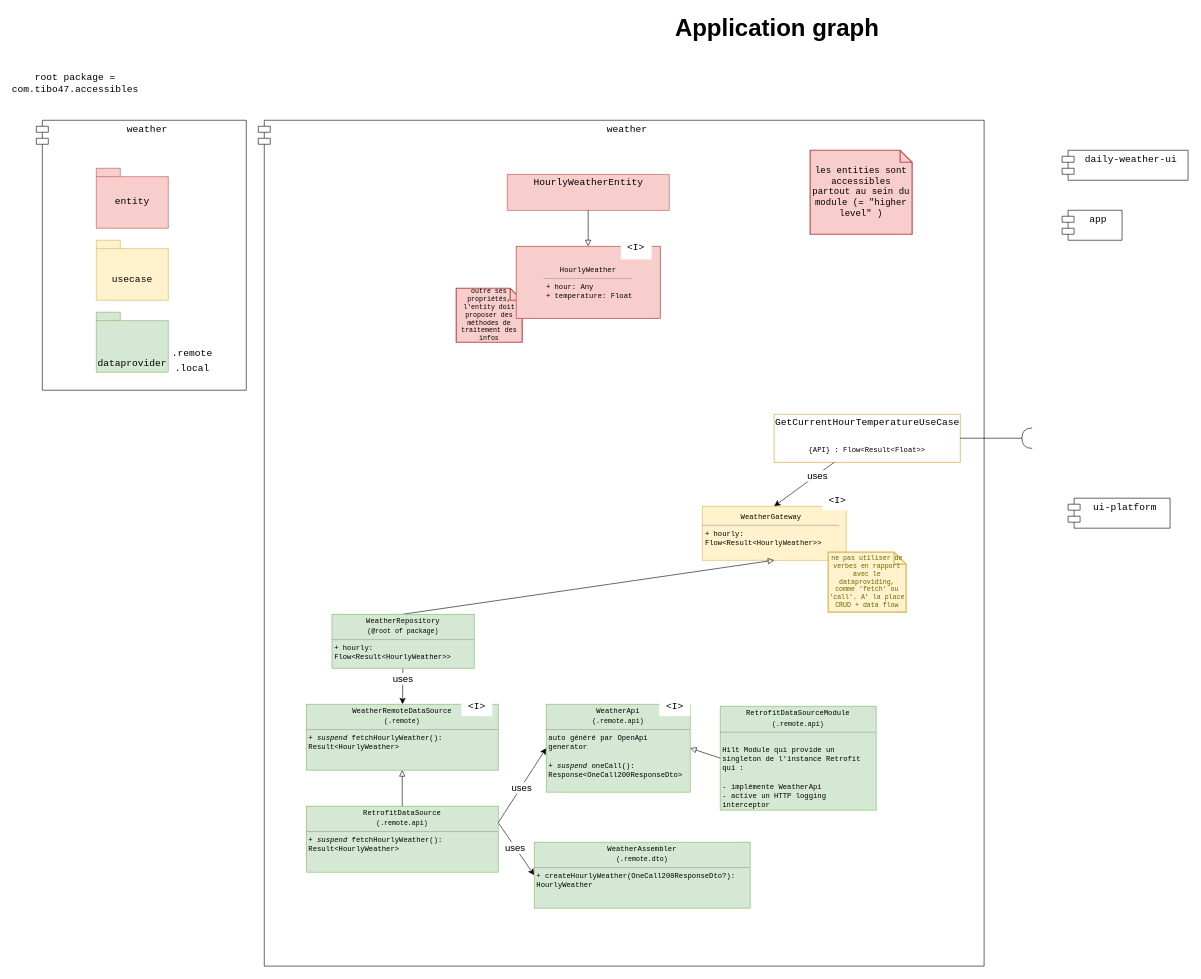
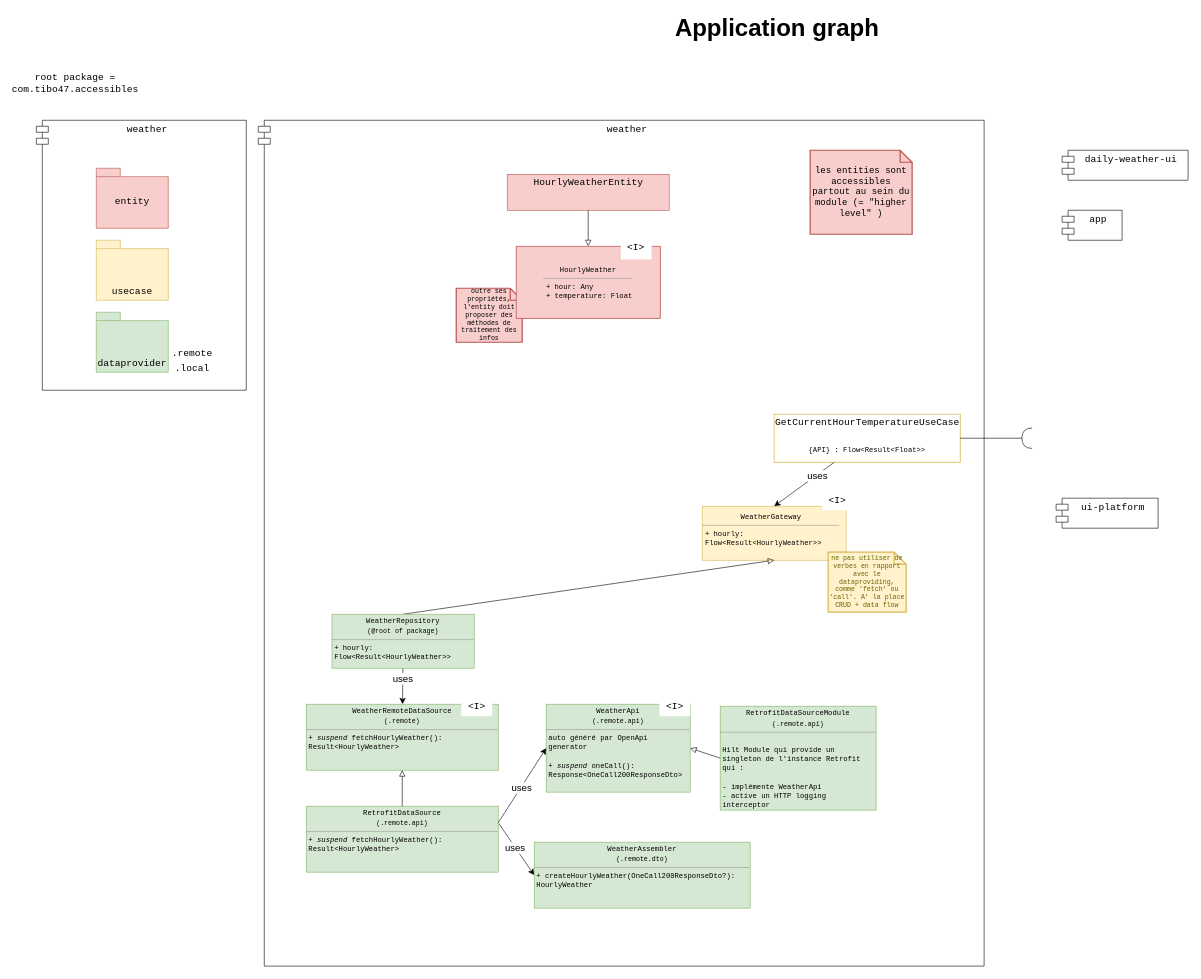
node "usecase": moved (132, 279) -> (132, 291)
node "ui-platform": moved (1119, 513) -> (1107, 513)
